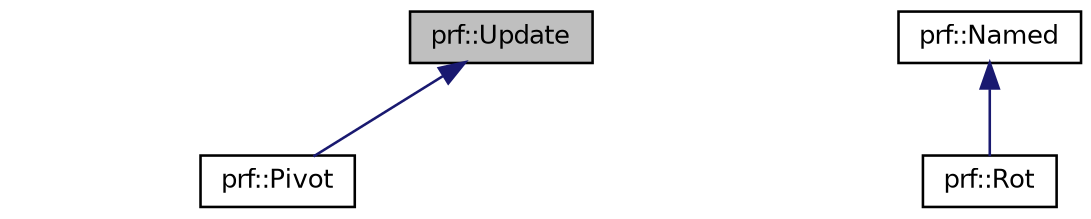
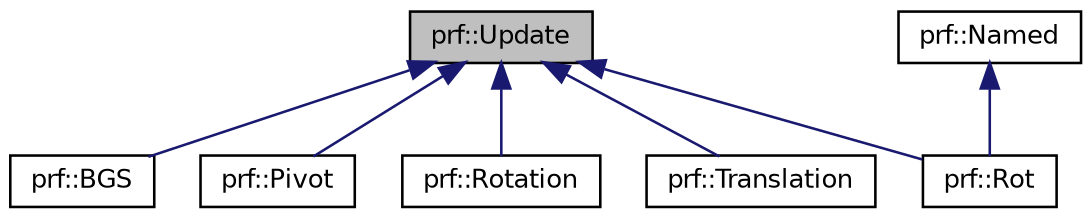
edge "prf::Rot" -> "prf::Update": added
node "prf::BGS": added
node "prf::Rotation": added
node "prf::Translation": added
